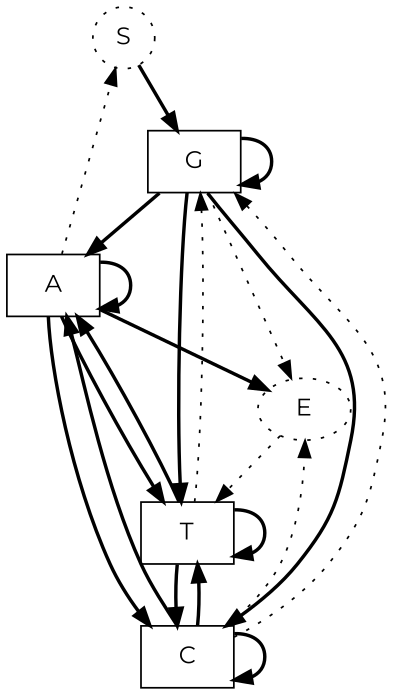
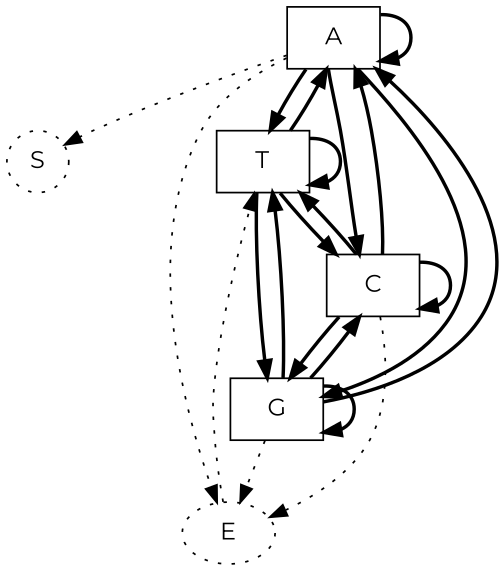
edge "S" -> "G": now "A" -> "G"
edge "A" -> "E": style bold -> dotted
edge "T" -> "G": style dotted -> bold
edge "C" -> "G": style dotted -> bold
